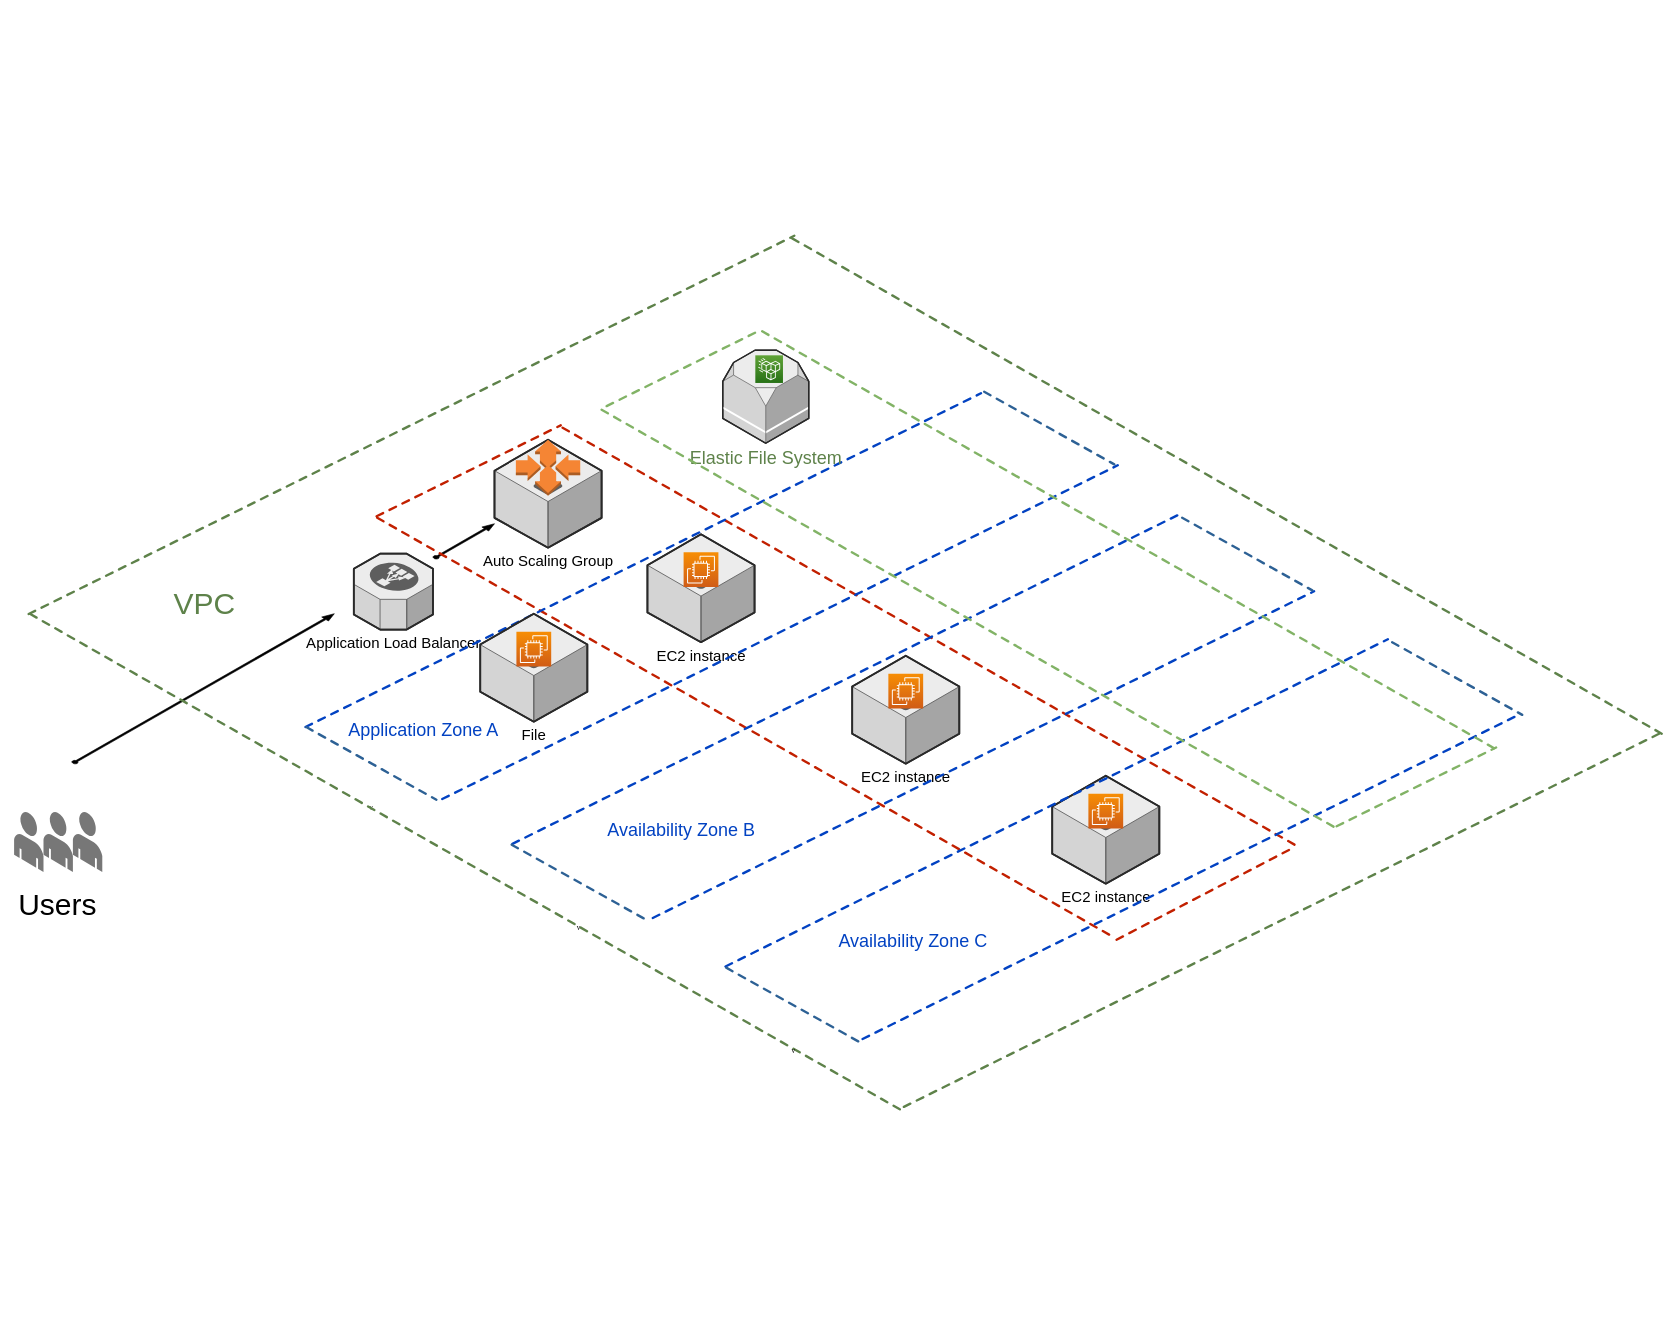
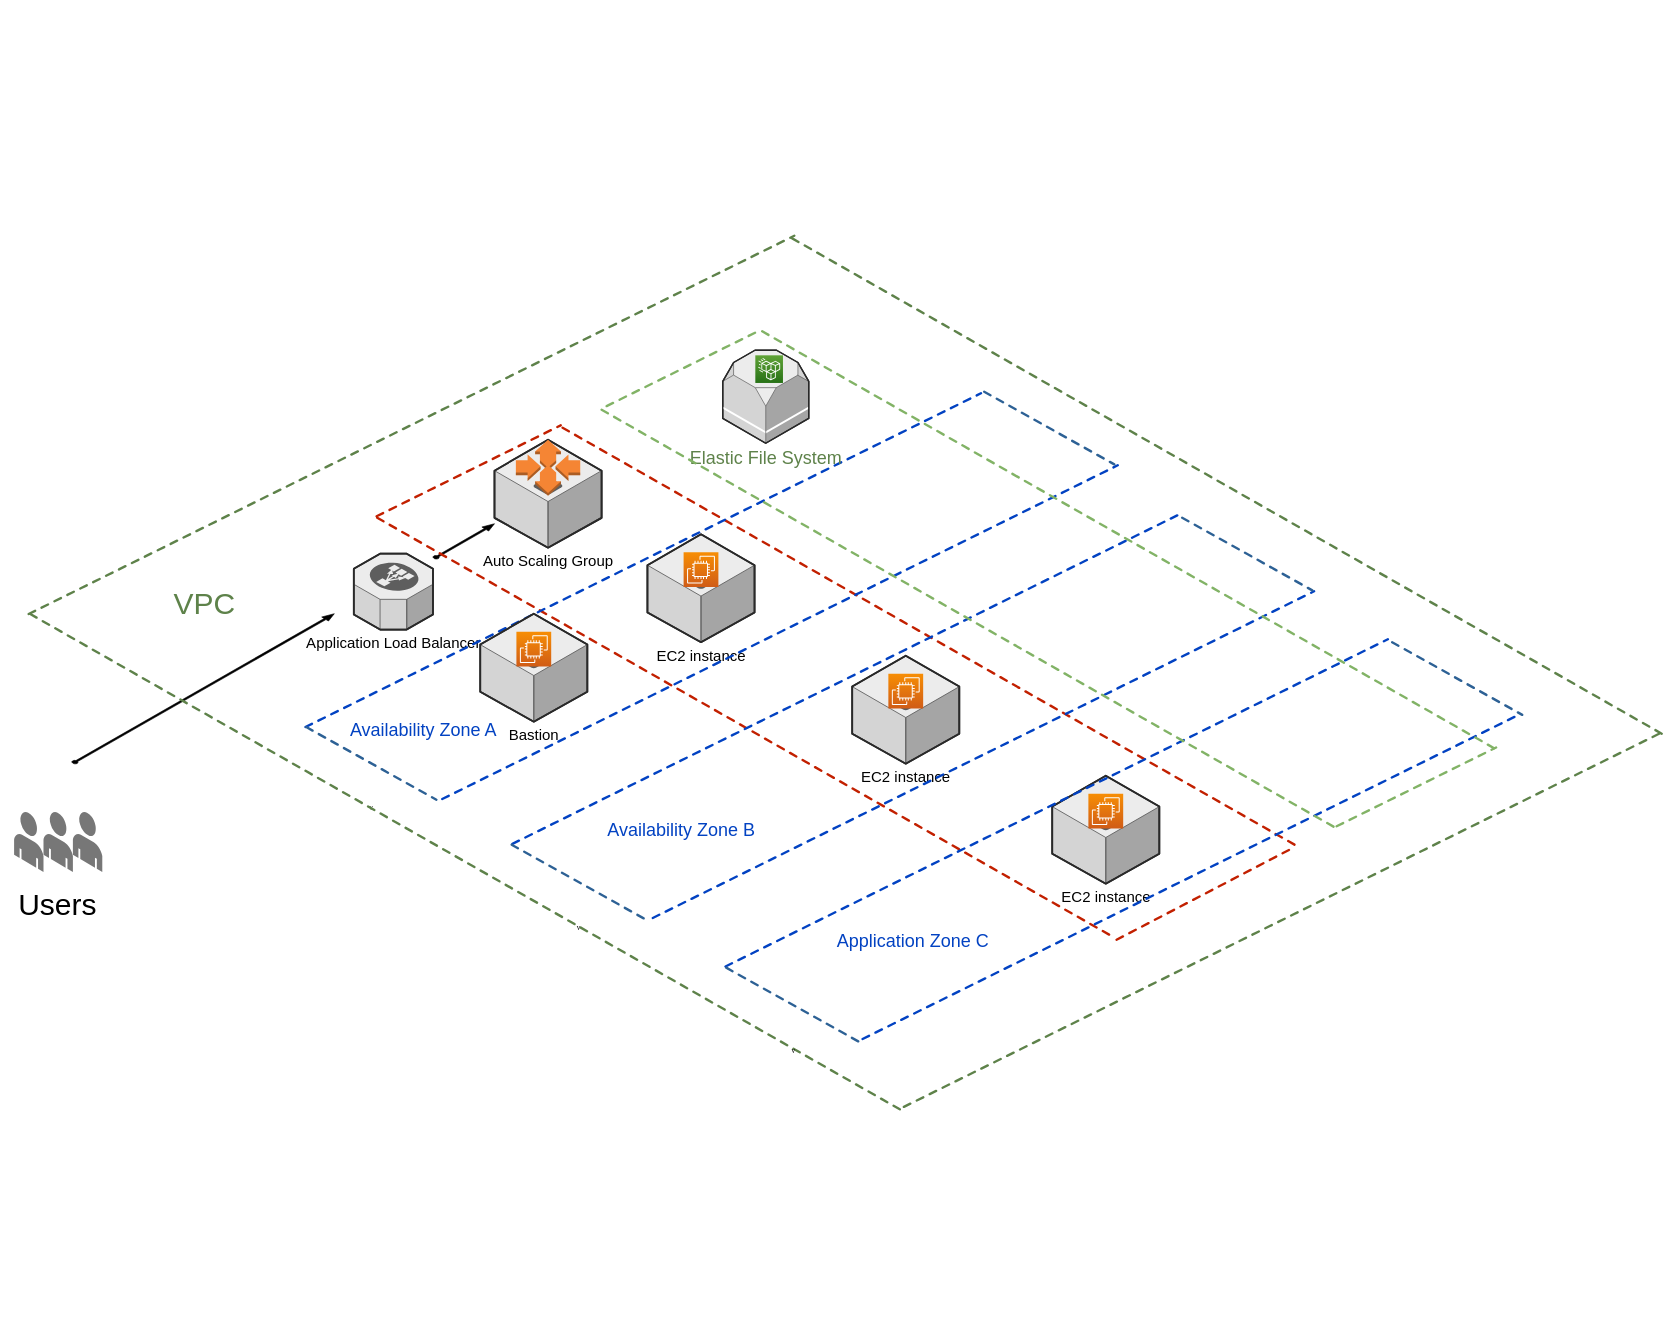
node "Application Zone A": label "Application Zone A" -> "Availability Zone A"
node "File": label "File" -> "Bastion"
node "Availability Zone C": label "Availability Zone C" -> "Application Zone C"
